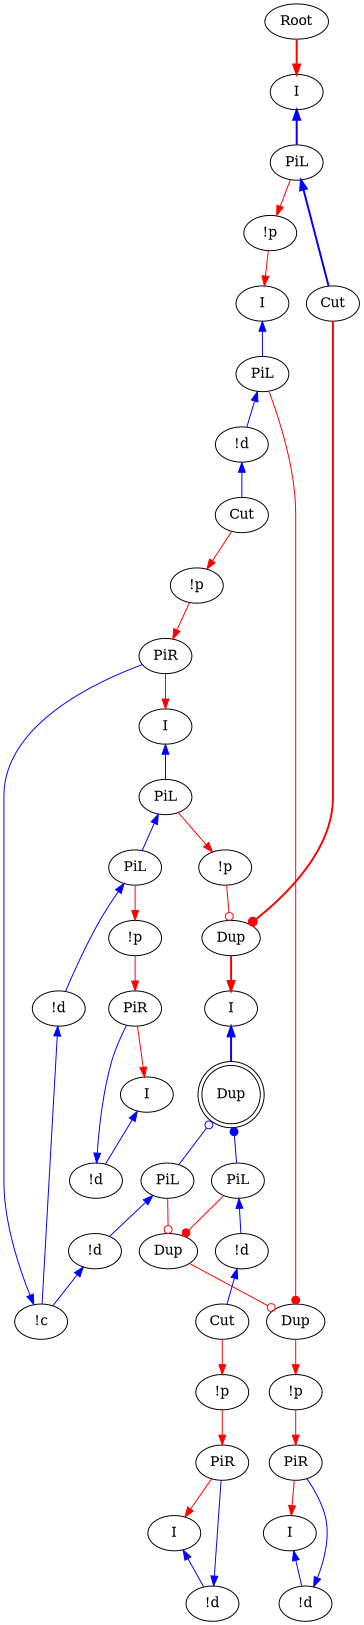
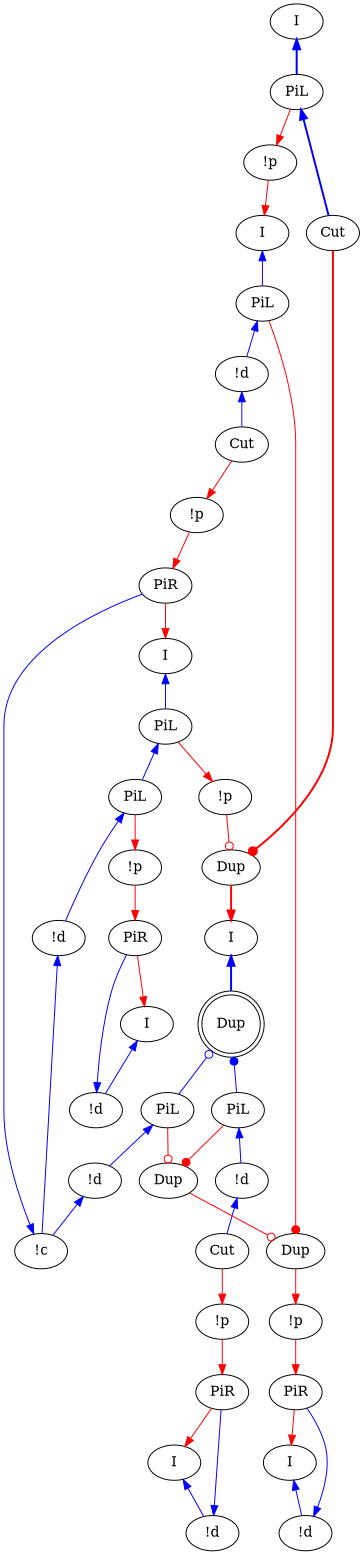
node "Root": removed
